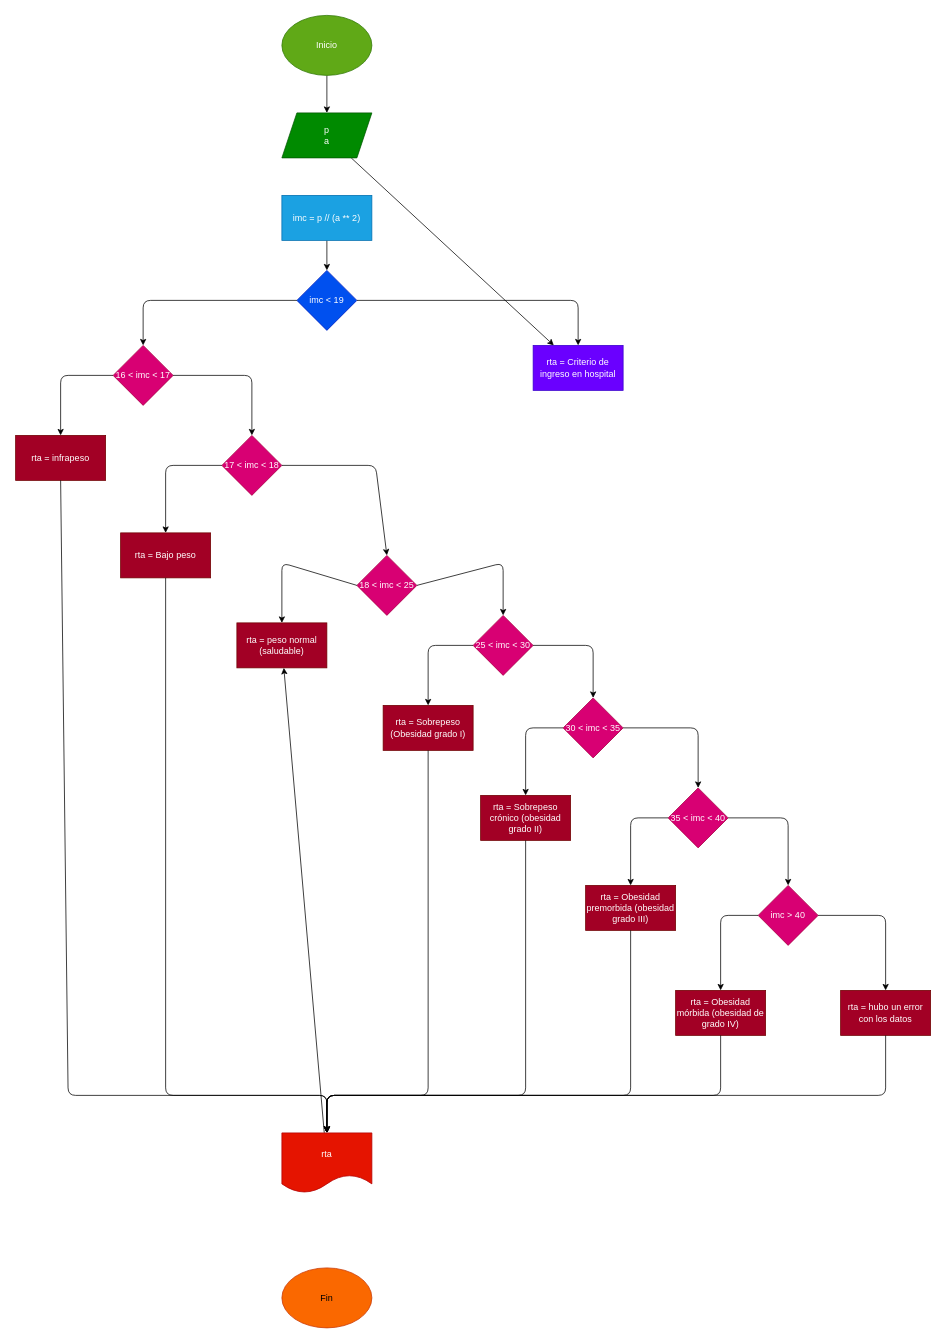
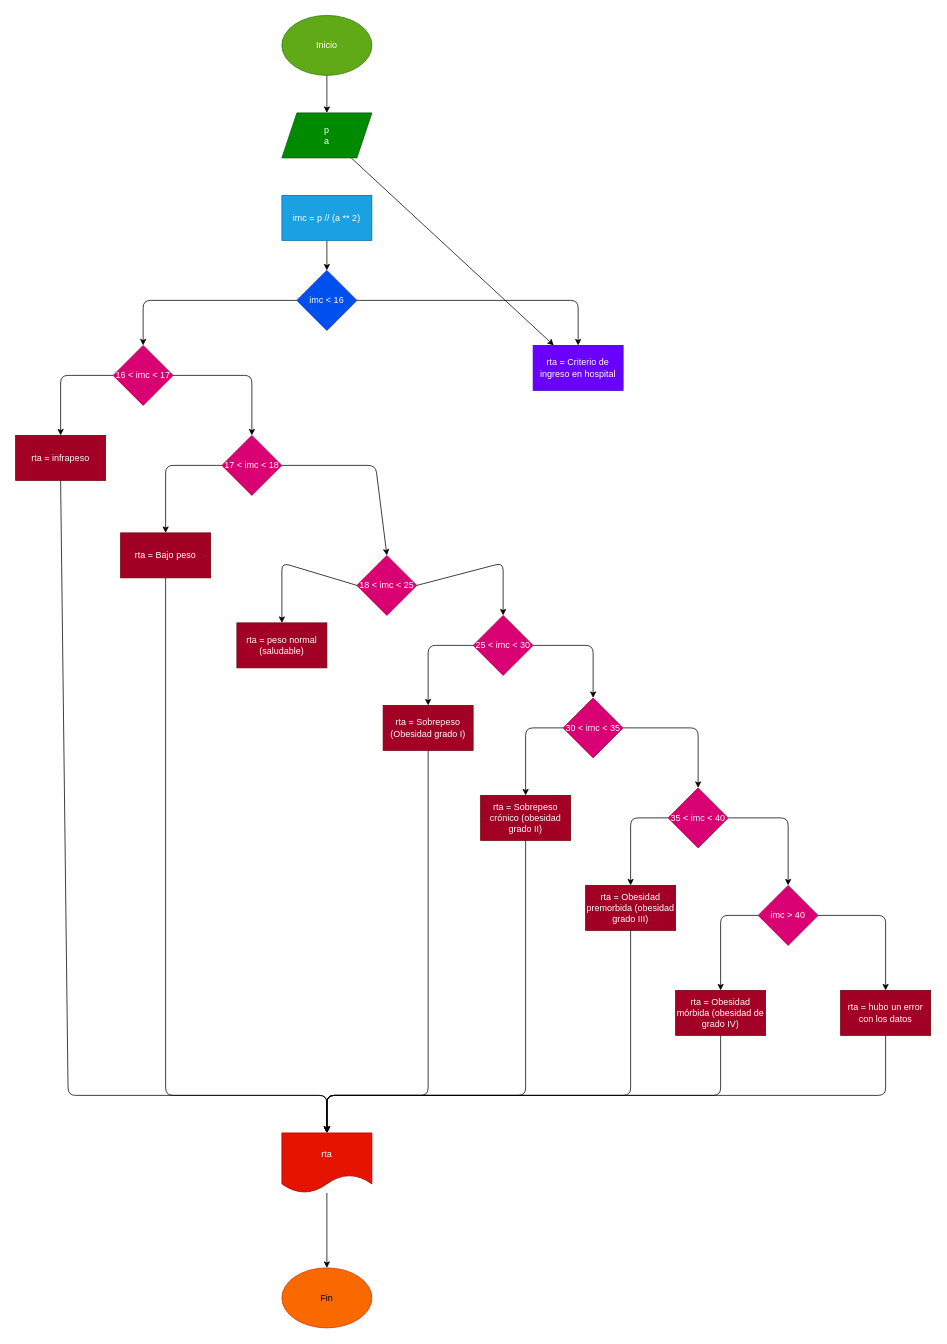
node "imc < 19": label "imc < 19" -> "imc < 16"
edge "rta" -> "rta = peso normal (saludable)": now "rta" -> "Fin"
